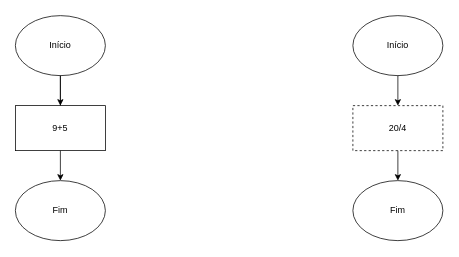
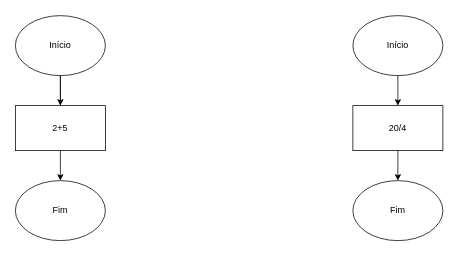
node "9+5": label "9+5" -> "2+5"
node "20/4": style dashed -> solid
